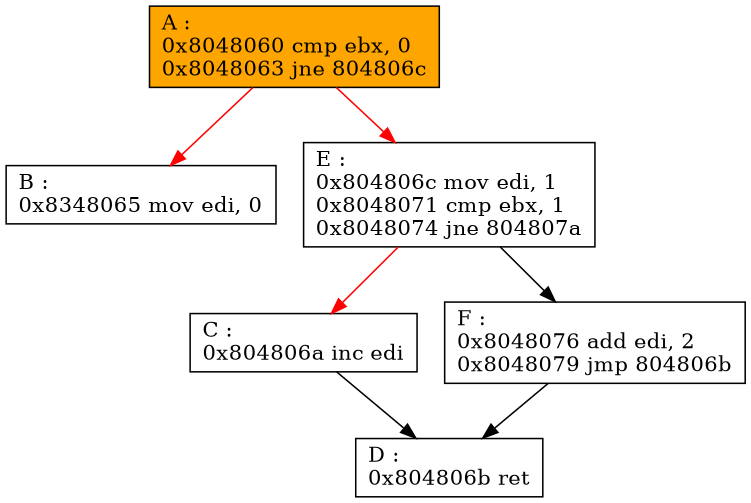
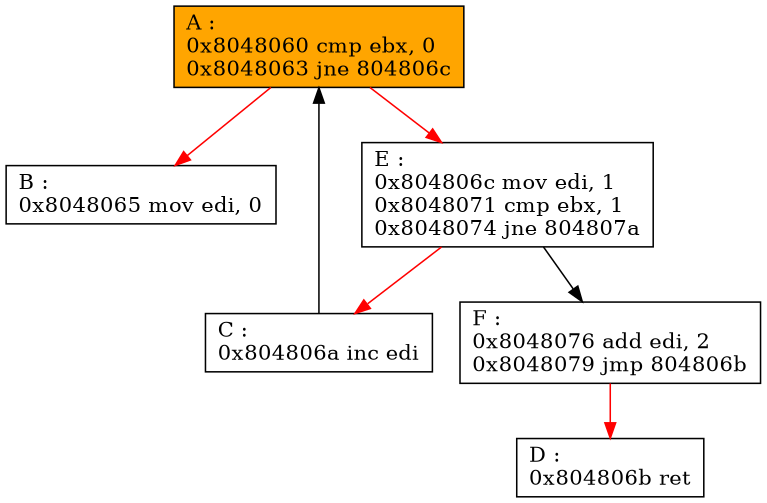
node "B : 0x8348065 mov edi, 0": label "B : 0x8348065 mov edi, 0" -> "B : 0x8048065 mov edi, 0"
edge "C : 0x804806a inc edi" -> "D : 0x804806b ret": now "C : 0x804806a inc edi" -> "A : 0x8048060 cmp ebx, 0 0x8048063 jne 804806c"
edge "F : 0x8048076 add edi, 2 0x8048079 jmp 804806b" -> "D : 0x804806b ret": color black -> red
